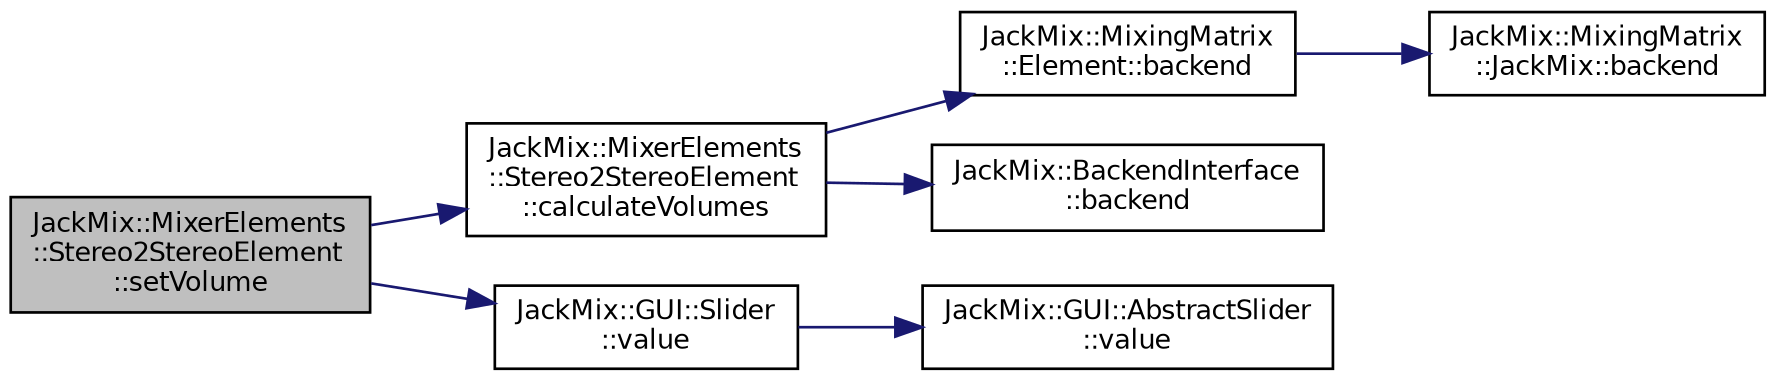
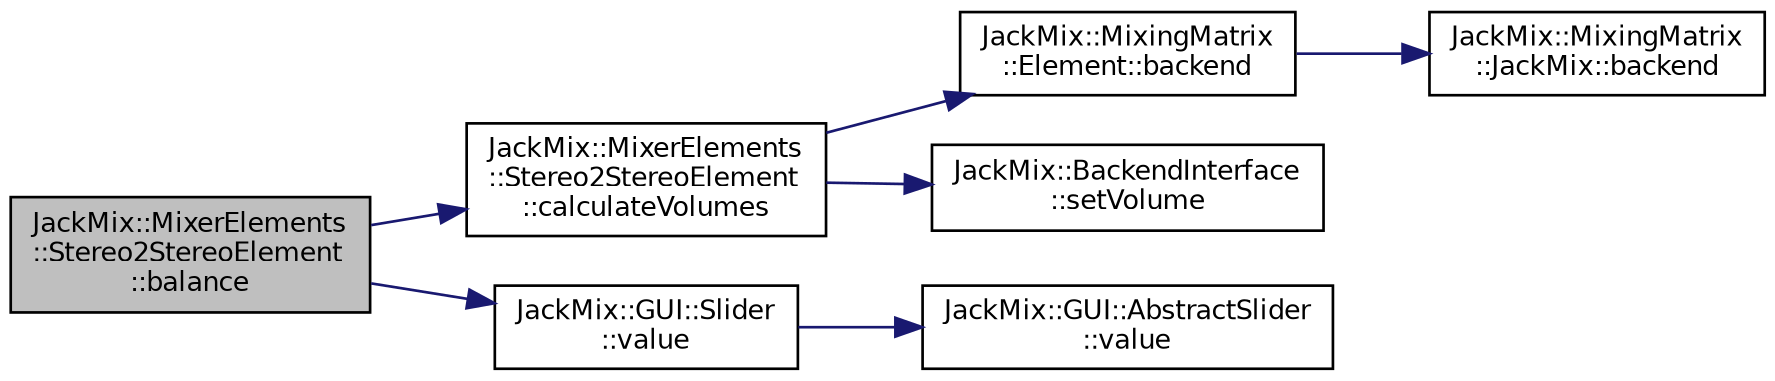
node "JackMix::BackendInterface ::backend": label "JackMix::BackendInterface ::backend" -> "JackMix::BackendInterface ::setVolume"
node "JackMix::MixerElements ::Stereo2StereoElement ::setVolume": label "JackMix::MixerElements ::Stereo2StereoElement ::setVolume" -> "JackMix::MixerElements ::Stereo2StereoElement ::balance"
